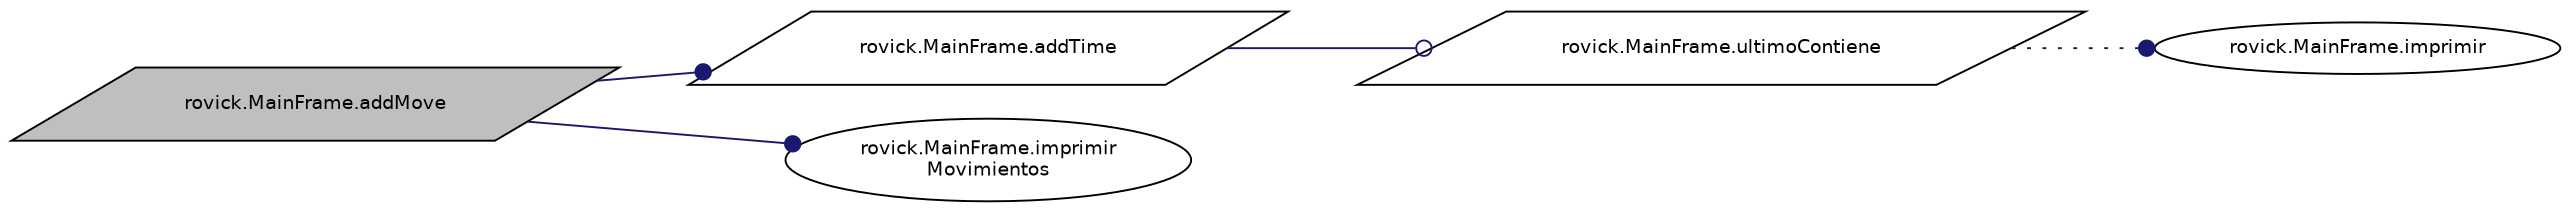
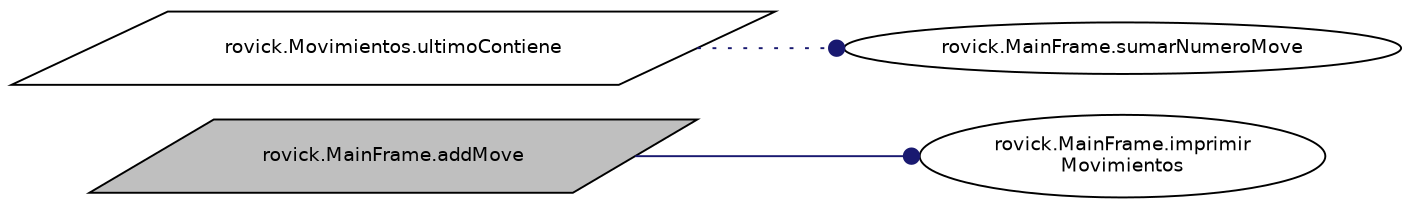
node "rovick.MainFrame.addTime": removed
node "rovick.MainFrame.ultimoContiene": label "rovick.MainFrame.ultimoContiene" -> "rovick.Movimientos.ultimoContiene"
node "rovick.MainFrame.imprimir": label "rovick.MainFrame.imprimir" -> "rovick.MainFrame.sumarNumeroMove"
